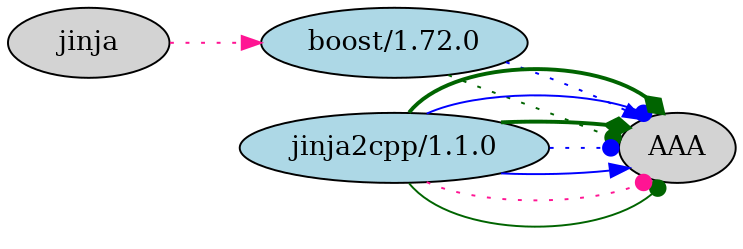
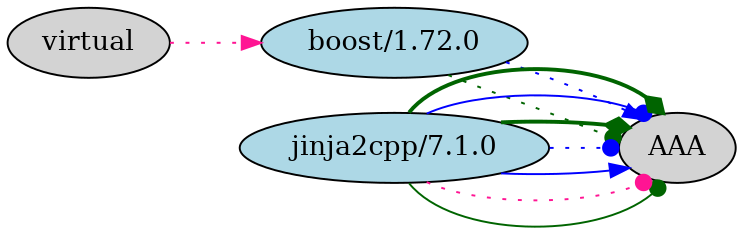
node "jinja": label "jinja" -> "virtual"
node "jinja2cpp/1.1.0": label "jinja2cpp/1.1.0" -> "jinja2cpp/7.1.0"
